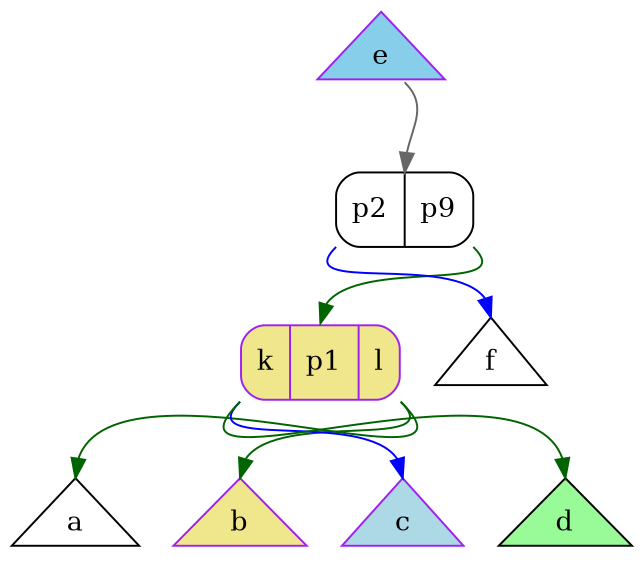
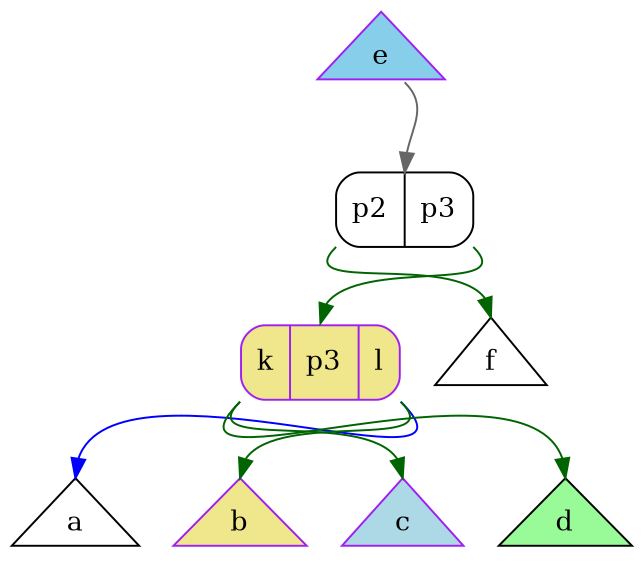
node "p2": text "p9" -> "p3"
edge "p2" -> "f": color blue -> darkgreen
node "k": text "p1" -> "p3"
edge "k" -> "a": color darkgreen -> blue
edge "k" -> "c": color blue -> darkgreen
